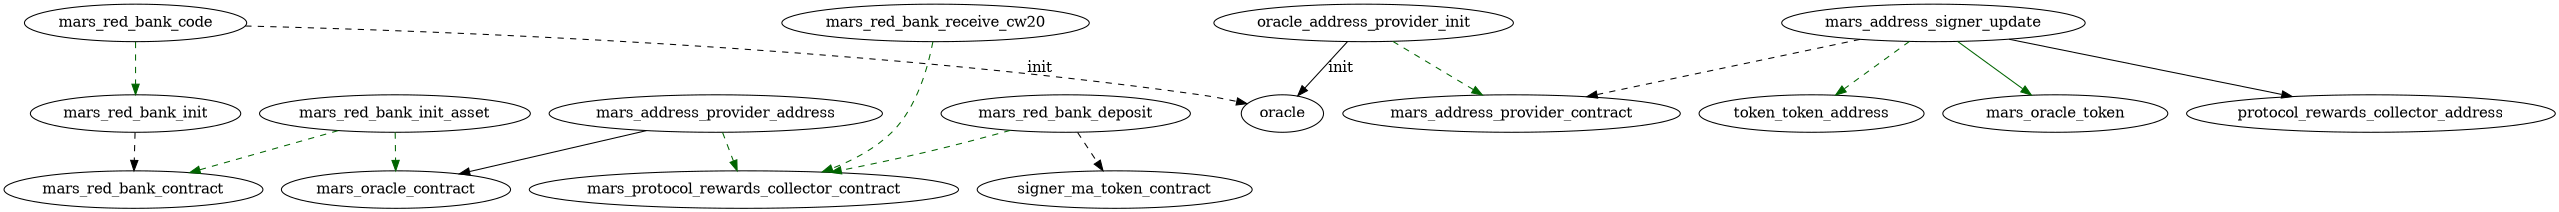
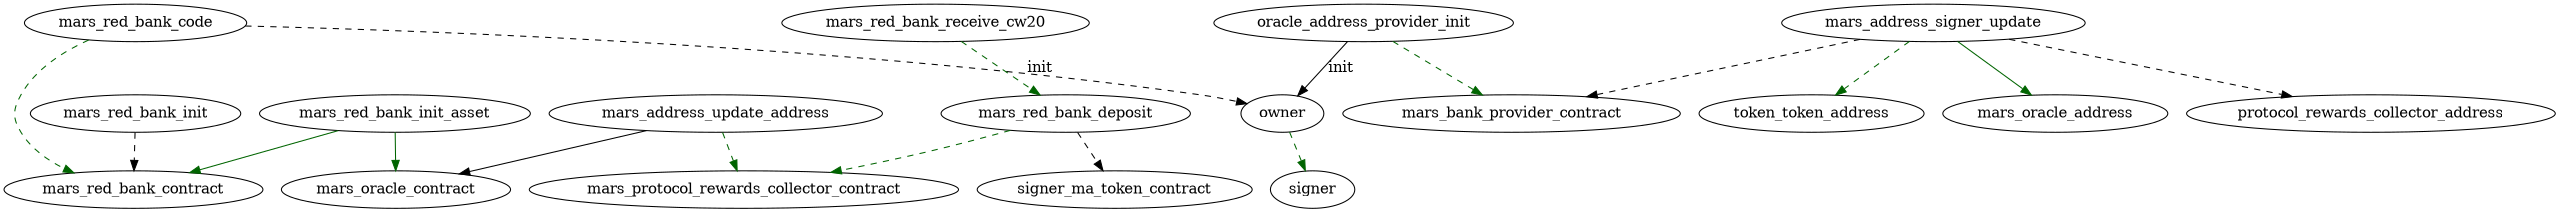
edge "mars_red_bank_code" -> "mars_red_bank_init": now "mars_red_bank_code" -> "mars_red_bank_contract"
edge "mars_address_signer_update" -> "protocol_rewards_collector_address": style solid -> dashed
node "mars_address_provider_address": label "mars_address_provider_address" -> "mars_address_update_address"
node "oracle": label "oracle" -> "owner"
node "mars_address_provider_contract": label "mars_address_provider_contract" -> "mars_bank_provider_contract"
node "mars_oracle_token": label "mars_oracle_token" -> "mars_oracle_address"
edge "mars_red_bank_receive_cw20" -> "mars_protocol_rewards_collector_contract": now "mars_red_bank_receive_cw20" -> "mars_red_bank_deposit"
edge "mars_red_bank_init_asset" -> "mars_oracle_contract": style dashed -> solid
edge "mars_red_bank_init_asset" -> "mars_red_bank_contract": style dashed -> solid
node "signer": added
